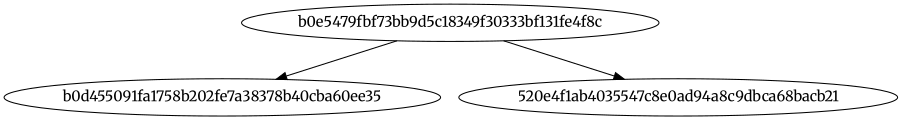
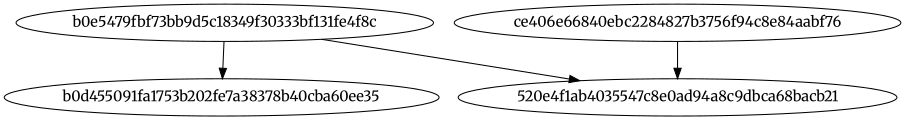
node "ce406e66840ebc2284827b3756f94c8e84aabf76": added
node "b0d455091fa1758b202fe7a38378b40cba60ee35": label "b0d455091fa1758b202fe7a38378b40cba60ee35" -> "b0d455091fa1753b202fe7a38378b40cba60ee35"
